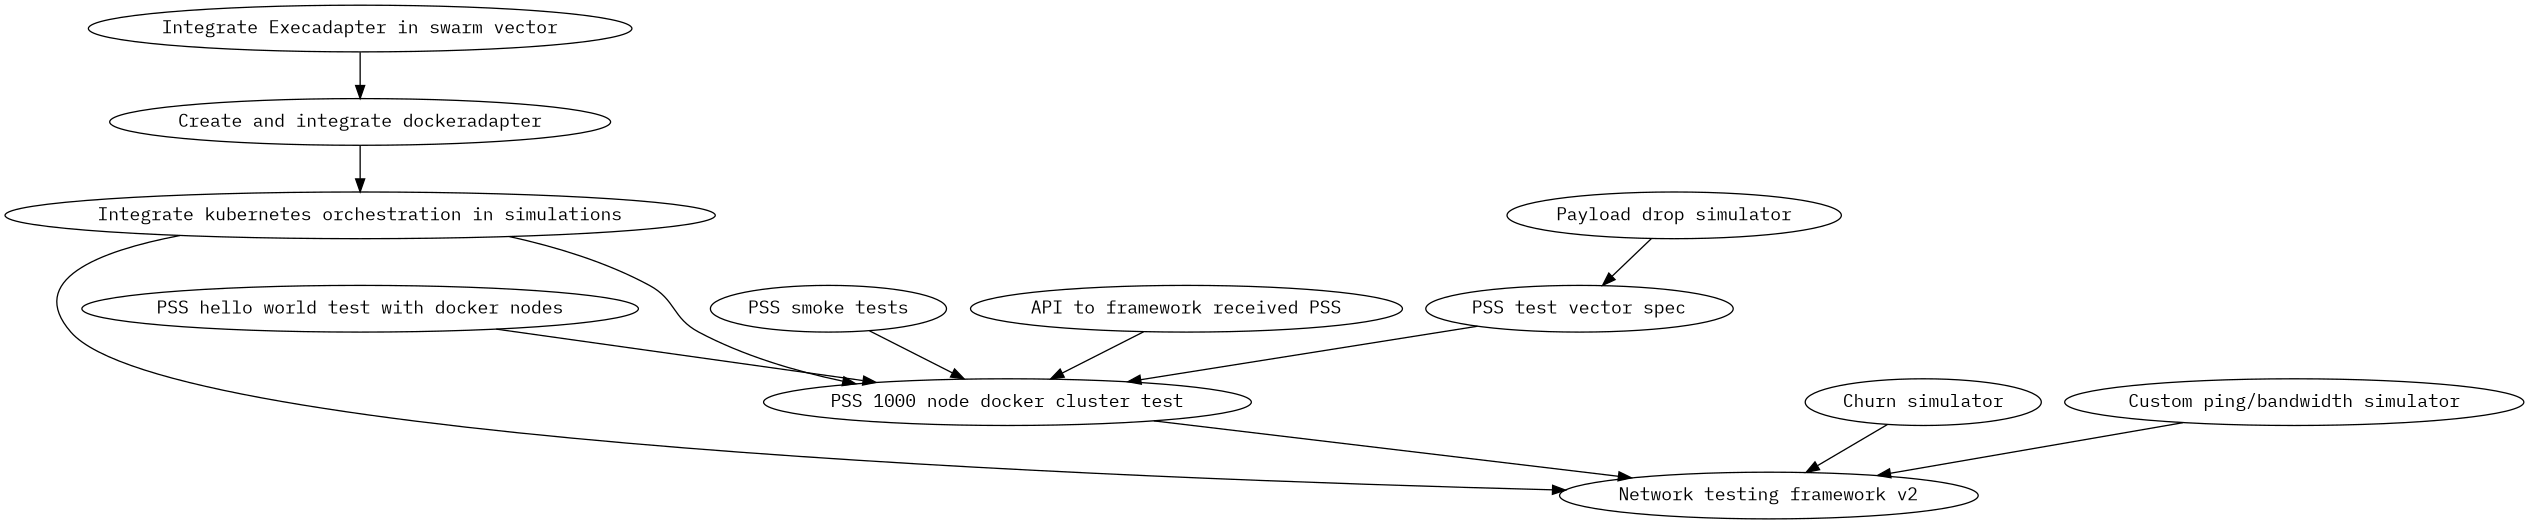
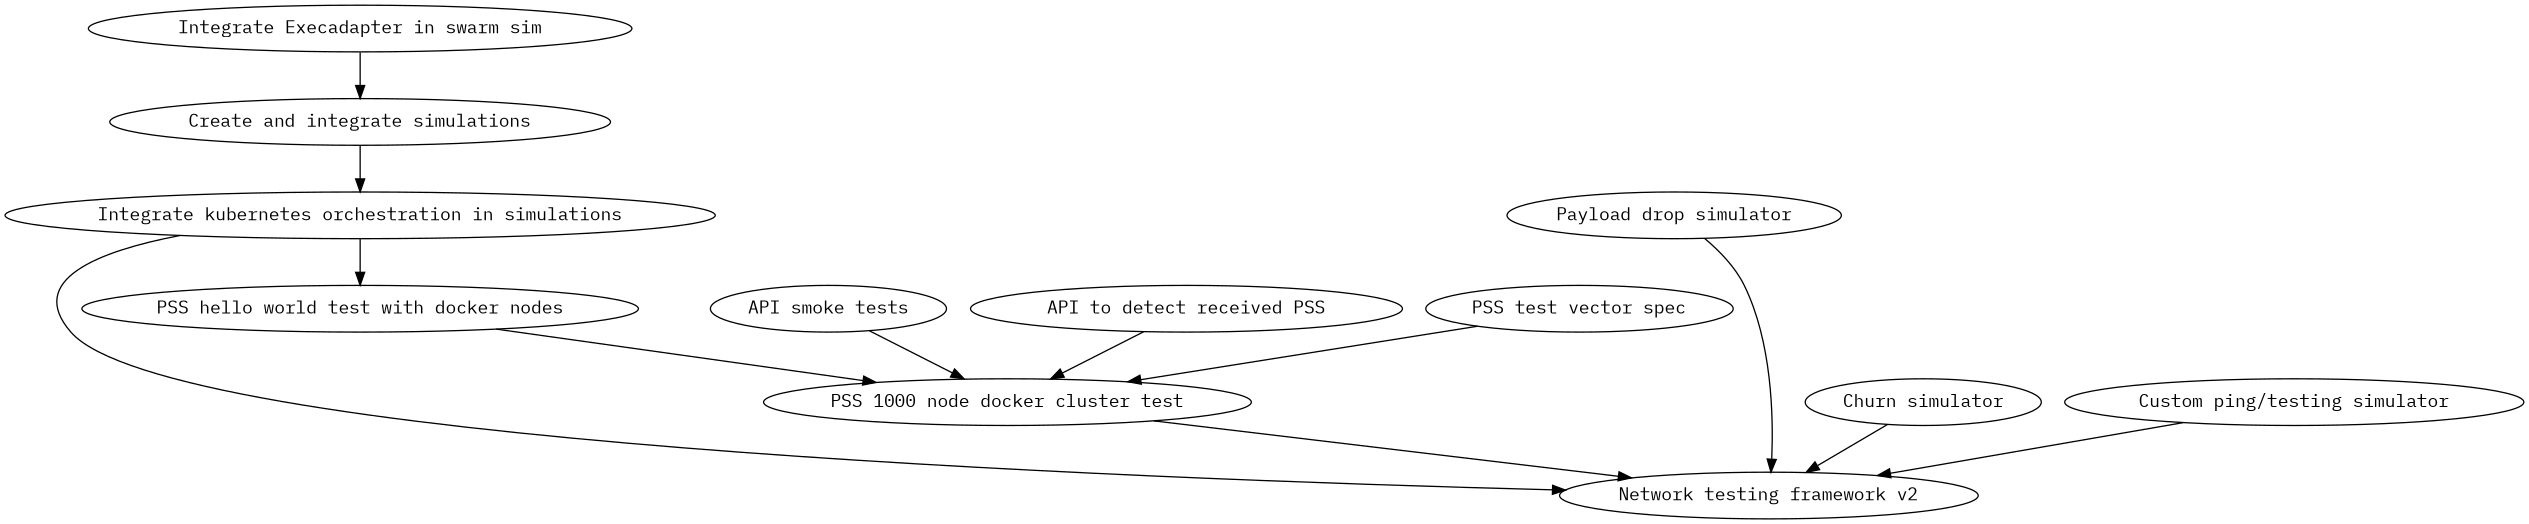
node "Integrate Execadapter in swarm vector": label "Integrate Execadapter in swarm vector" -> "Integrate Execadapter in swarm sim"
node "Create and integrate dockeradapter": label "Create and integrate dockeradapter" -> "Create and integrate simulations"
edge "Payload drop simulator" -> "PSS test vector spec": now "Payload drop simulator" -> "Network testing framework v2"
node "PSS smoke tests": label "PSS smoke tests" -> "API smoke tests"
node "API to framework received PSS": label "API to framework received PSS" -> "API to detect received PSS"
edge "Integrate kubernetes orchestration in simulations" -> "PSS 1000 node docker cluster test": now "Integrate kubernetes orchestration in simulations" -> "PSS hello world test with docker nodes"
node "Custom ping/bandwidth simulator": label "Custom ping/bandwidth simulator" -> "Custom ping/testing simulator"
